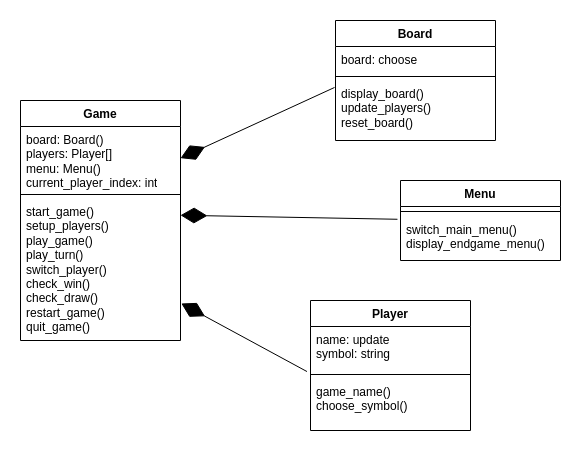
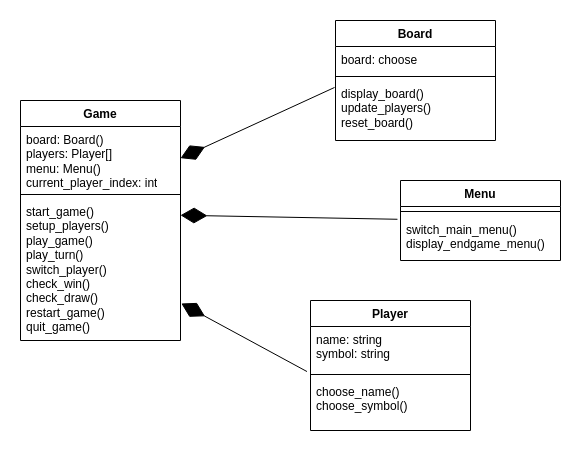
node "name: update symbol: string": label "name: update symbol: string" -> "name: string symbol: string"
node "game_name() choose_symbol()": label "game_name() choose_symbol()" -> "choose_name() choose_symbol()"
